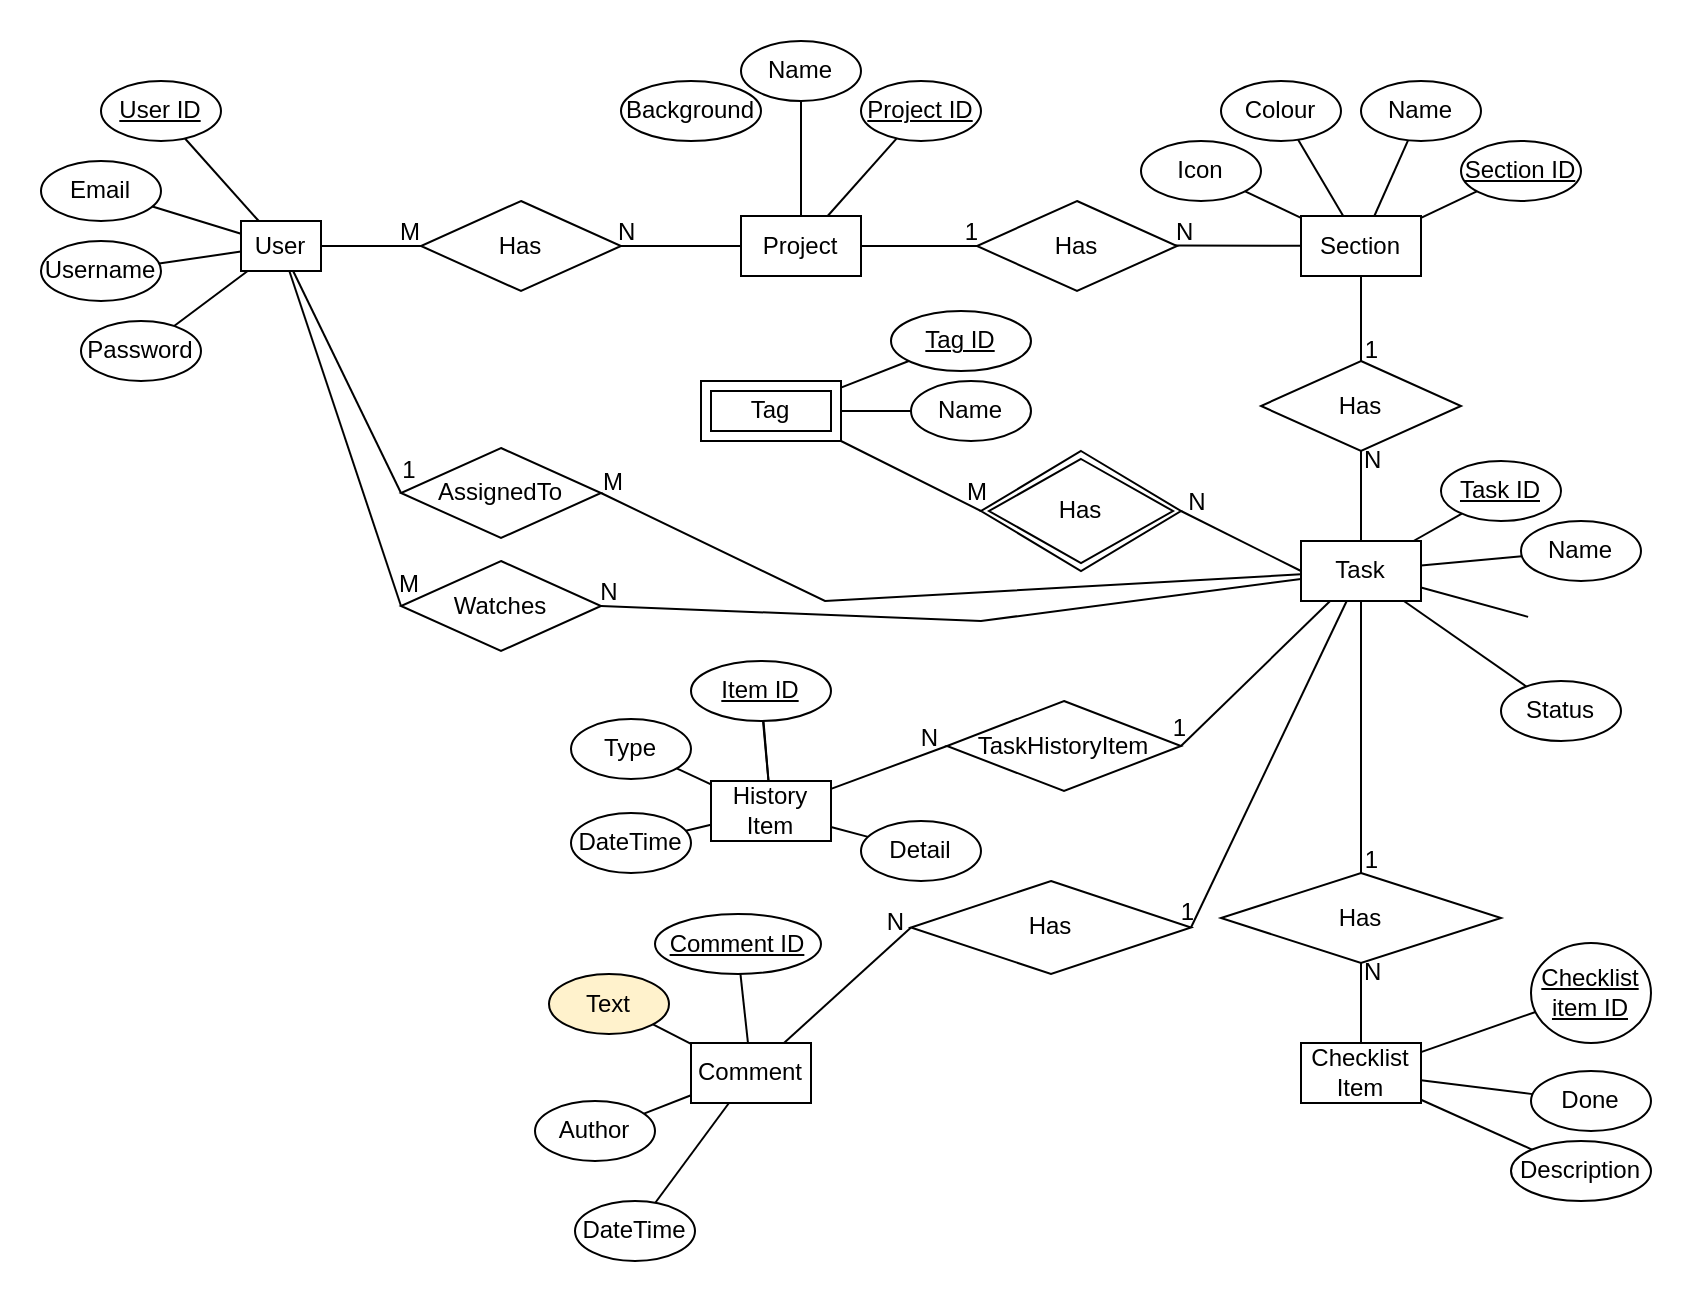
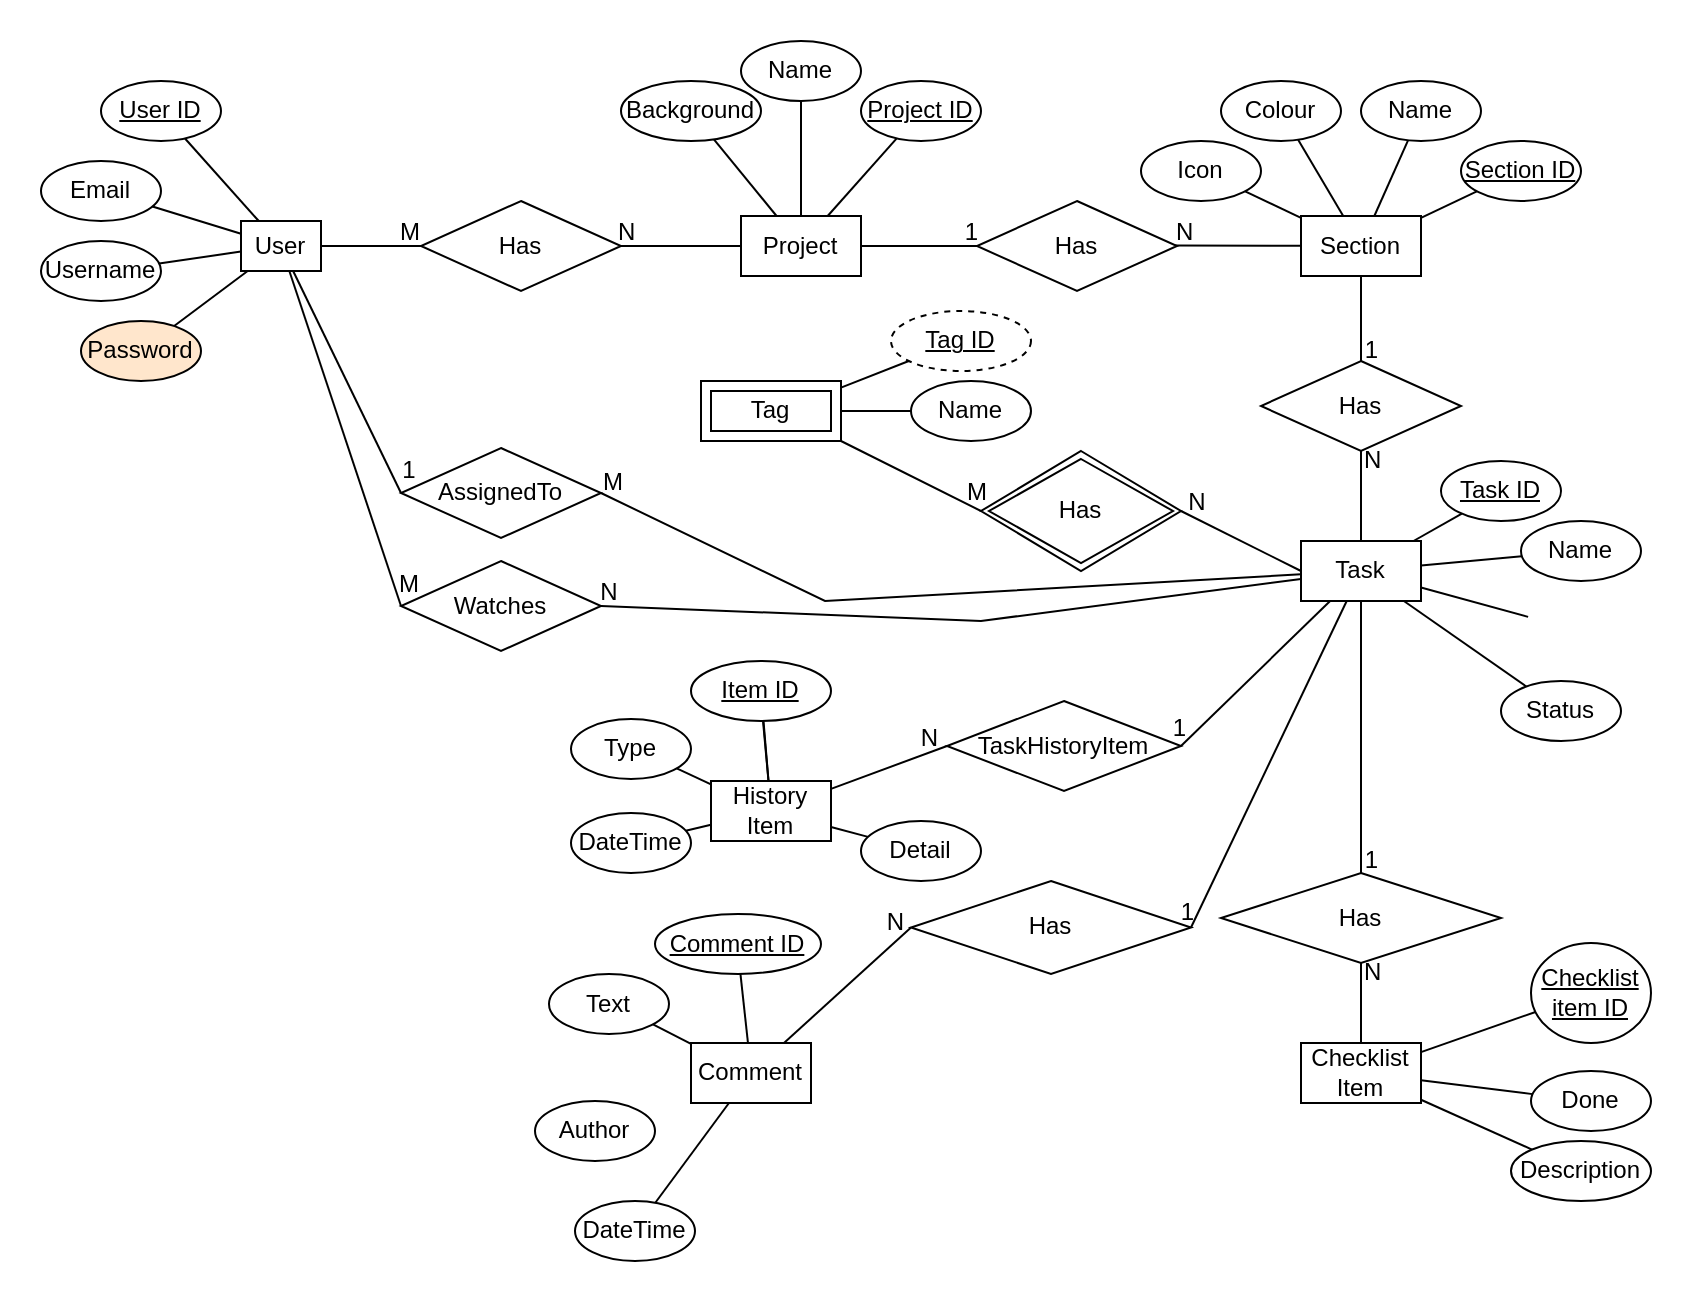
edge "Background" -- "Project": added
node "Tag ID": style solid -> dashed
node "Password": fillcolor #ffffff -> #ffe6cc
node "Text": fillcolor #fff2cc -> #ffffff
edge "Comment" -- "Author": removed
